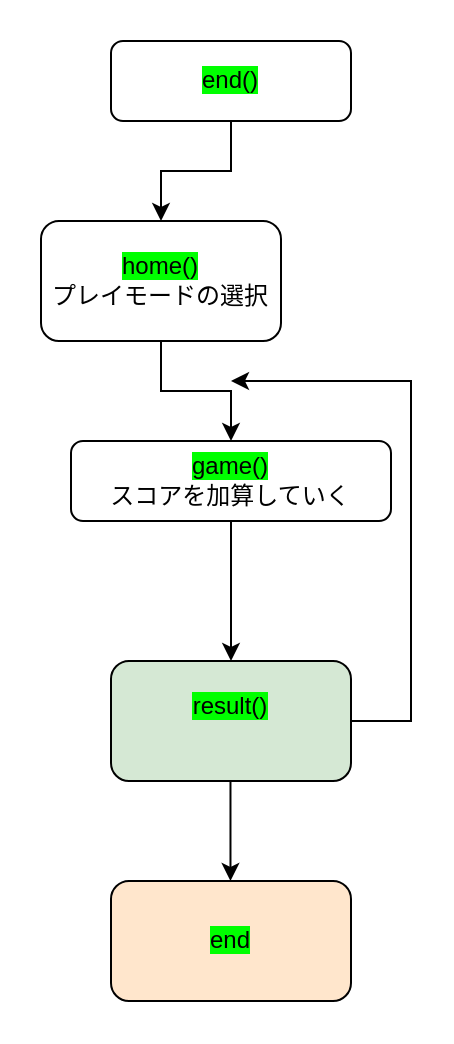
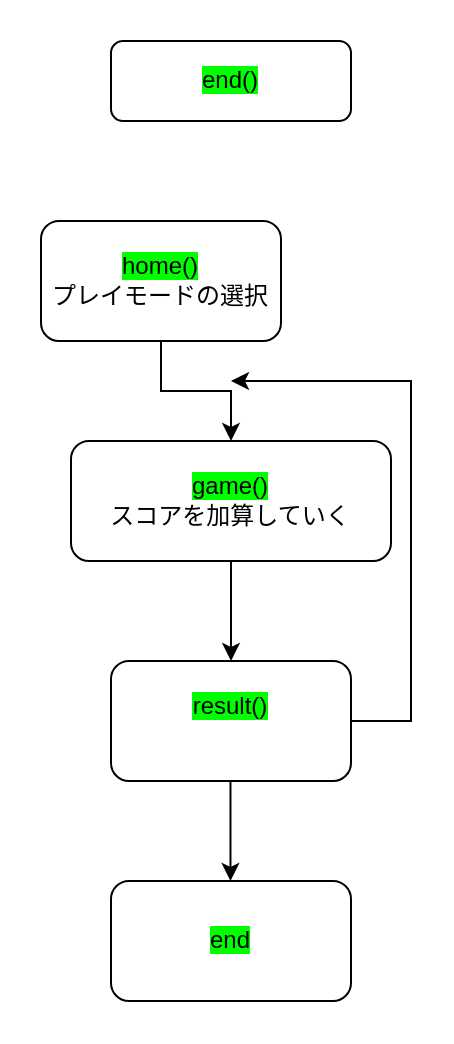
edge "end()" -> "home() プレイモードの選択": removed
node "game()スコアを加算していく": size 320x80 -> 320x120
node "result()": fillcolor #d5e8d4 -> #ffffff
node "end": fillcolor #ffe6cc -> #ffffff
